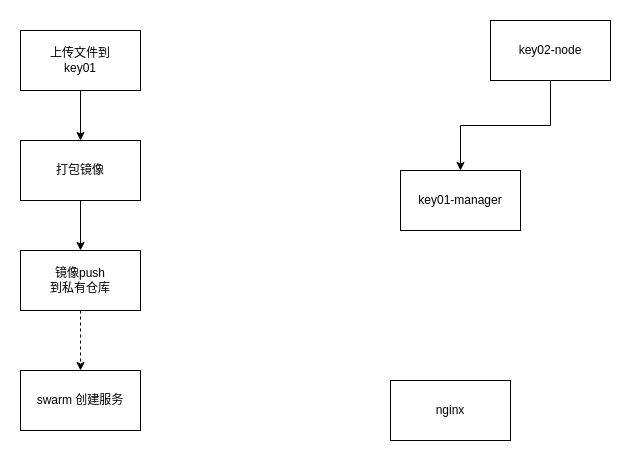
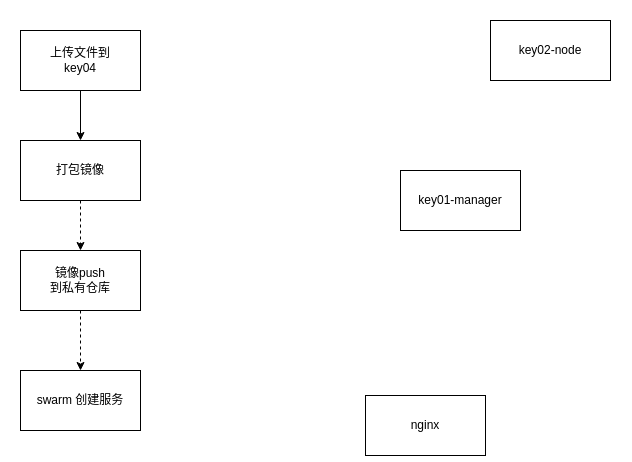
node "上传文件到 key01": label "上传文件到 key01" -> "上传文件到 key04"
edge "key02-node" -> "key01-manager": removed
edge "打包镜像" -> "镜像push 到私有仓库": style solid -> dashed
node "nginx": moved (451, 411) -> (426, 426)
